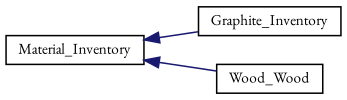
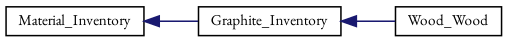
edge "Wood_Wood" -> "Material_Inventory": now "Wood_Wood" -> "Graphite_Inventory"
